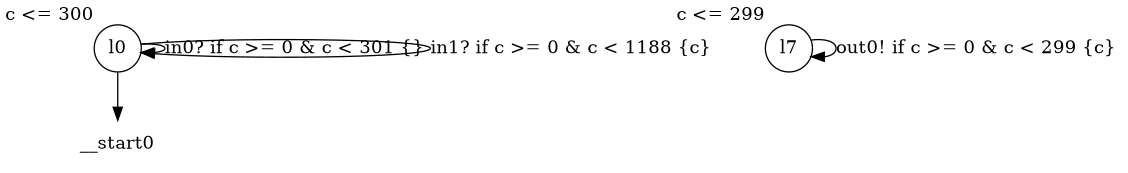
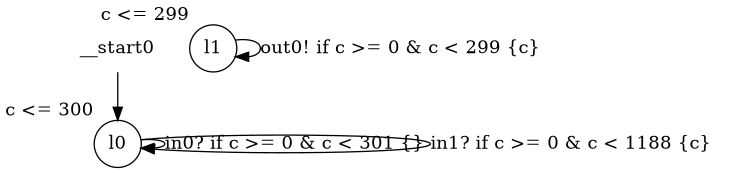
node "l7 c <= 299": label "l7 c <= 299" -> "l1 c <= 299"
edge "l0 c <= 300" -> "__start0": reversed
